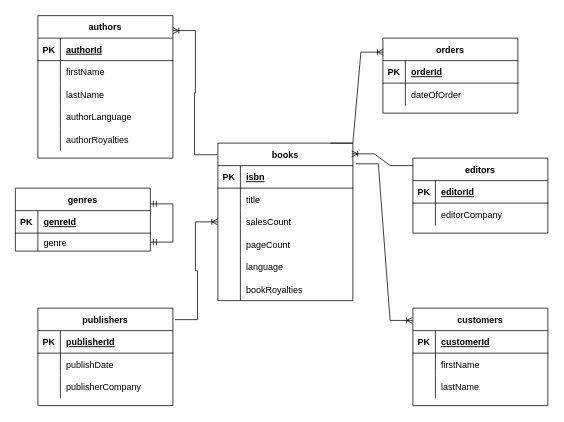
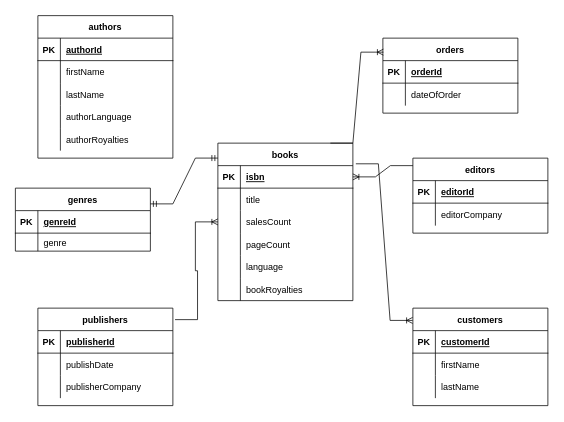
edge "books" -> "authors": removed
edge "editors" -> "books": now "editors" -> "isbn"
edge "genres" -- "genre": now "genres" -- "books"
